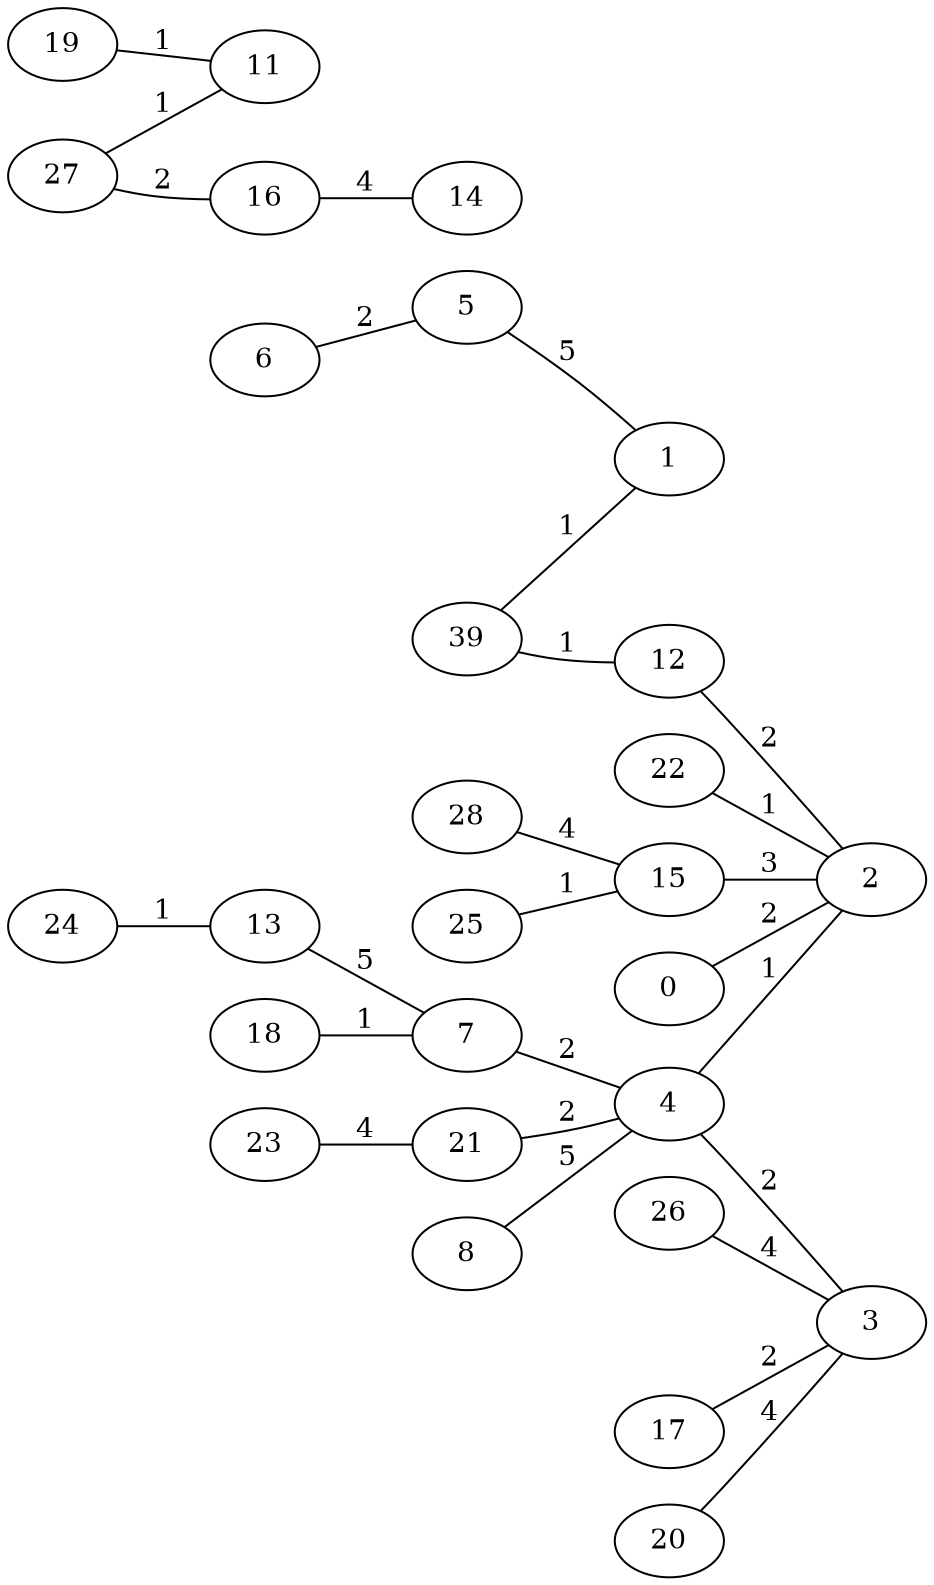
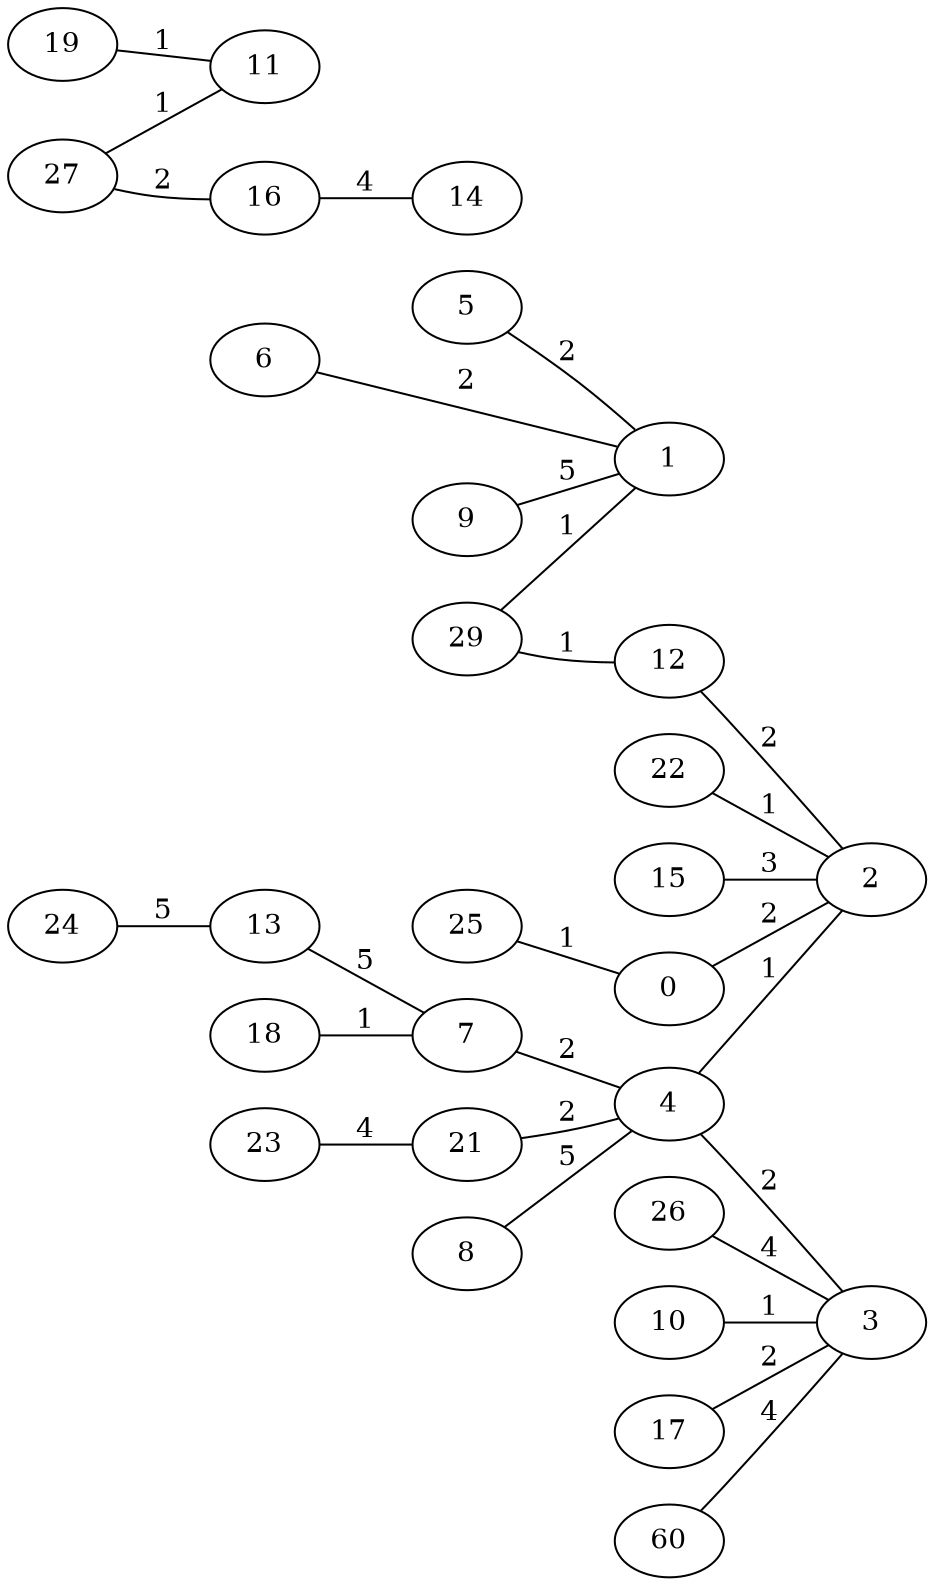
edge "5" -- "6": now "1" -- "6"
edge "5" -- "1": label "5" -> "2"
node "9": added
node "39": label "39" -> "29"
node "28": removed
edge "15" -- "25": now "0" -- "25"
edge "24" -- "13": label "1" -> "5"
node "10": added
node "20": label "20" -> "60"
